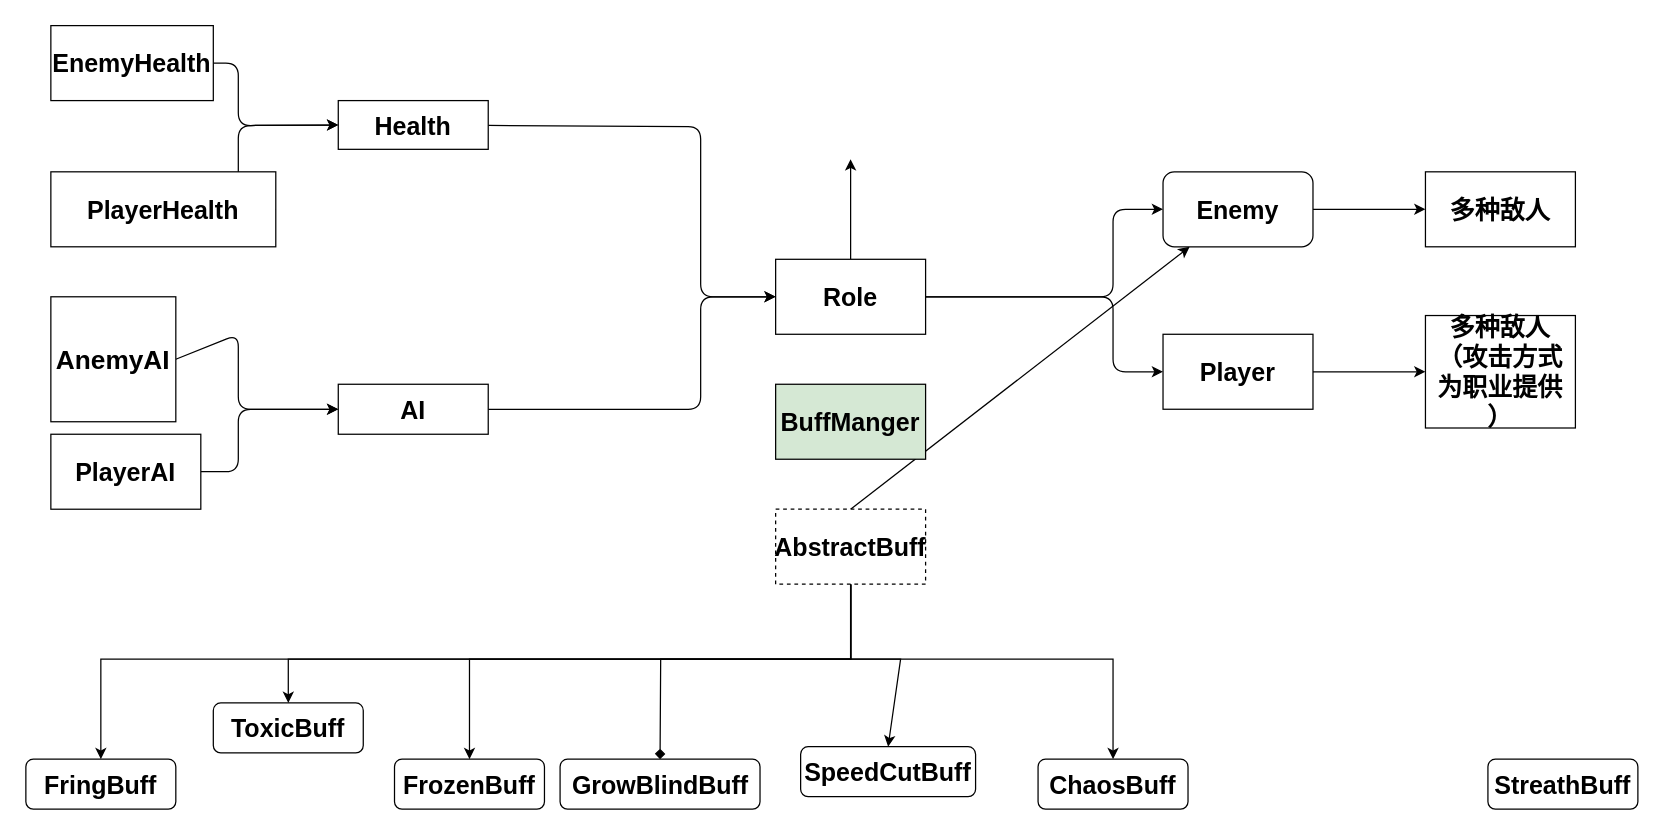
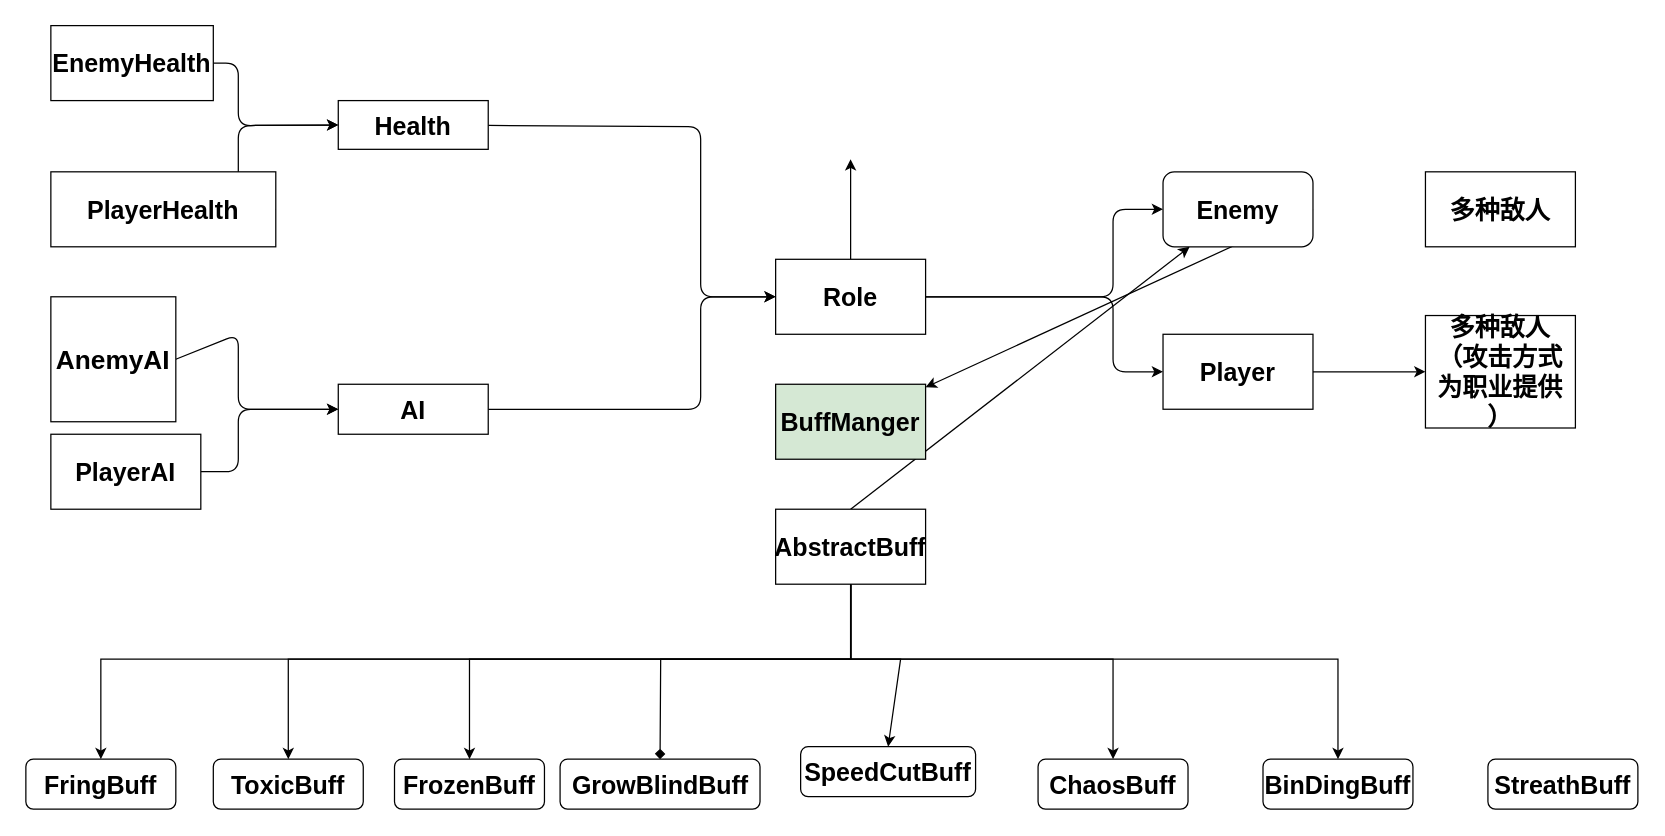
edge "Enemy" -> "多种敌人": now "Enemy" -> "BuffManger"
node "AbstractBuff": style dashed -> solid
edge "AbstractBuff" -> "BinDingBuff": added
node "ToxicBuff": moved (288, 728) -> (288, 784)
node "BinDingBuff": added
